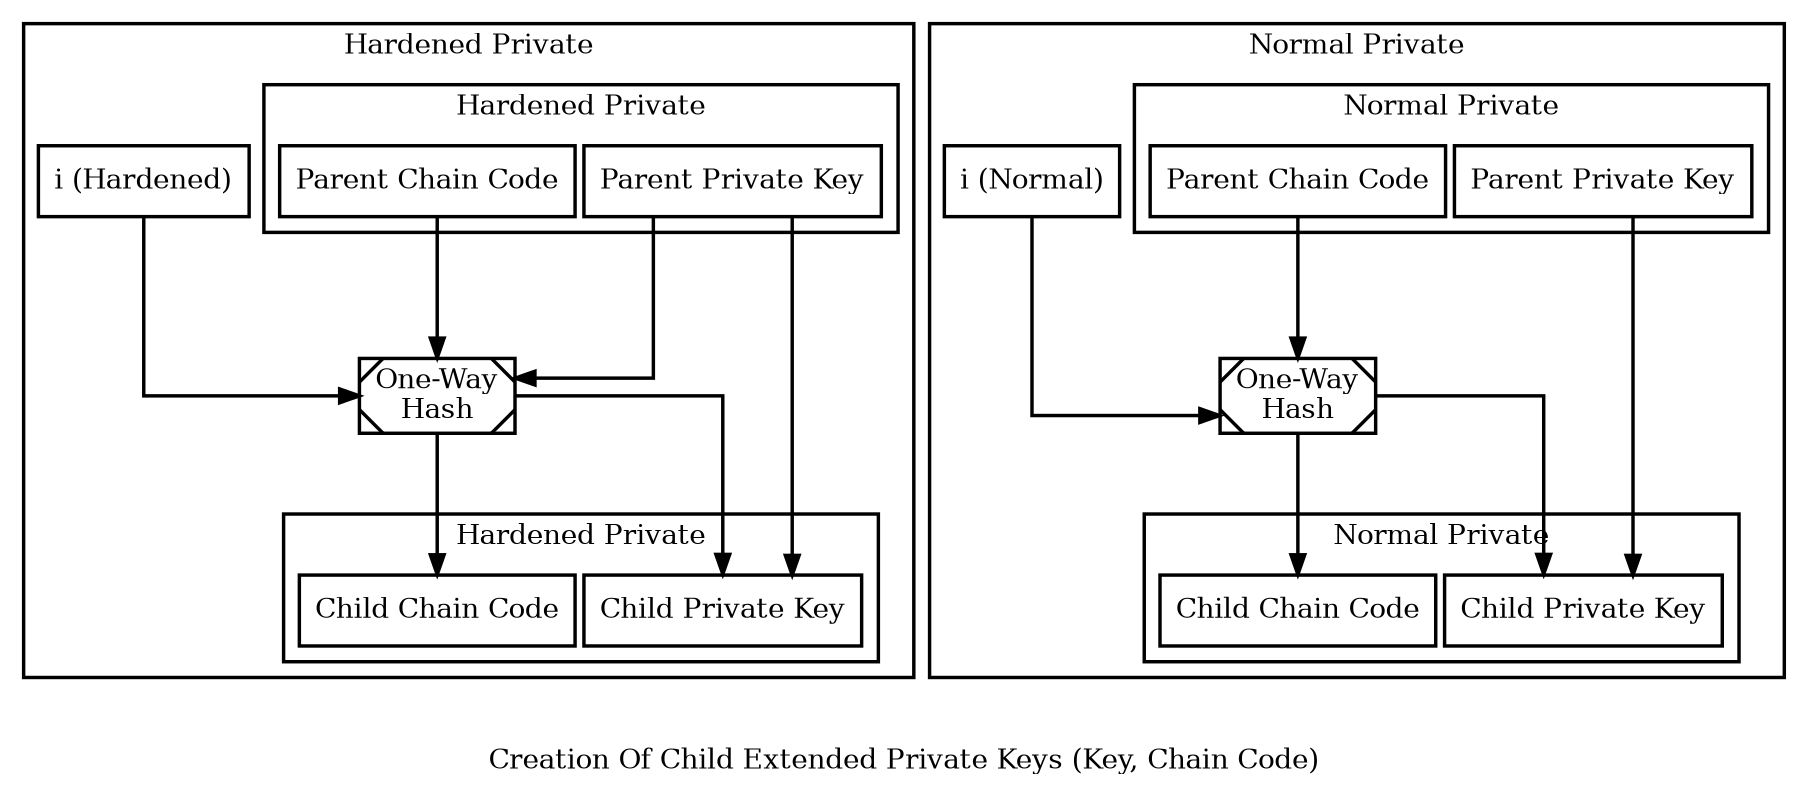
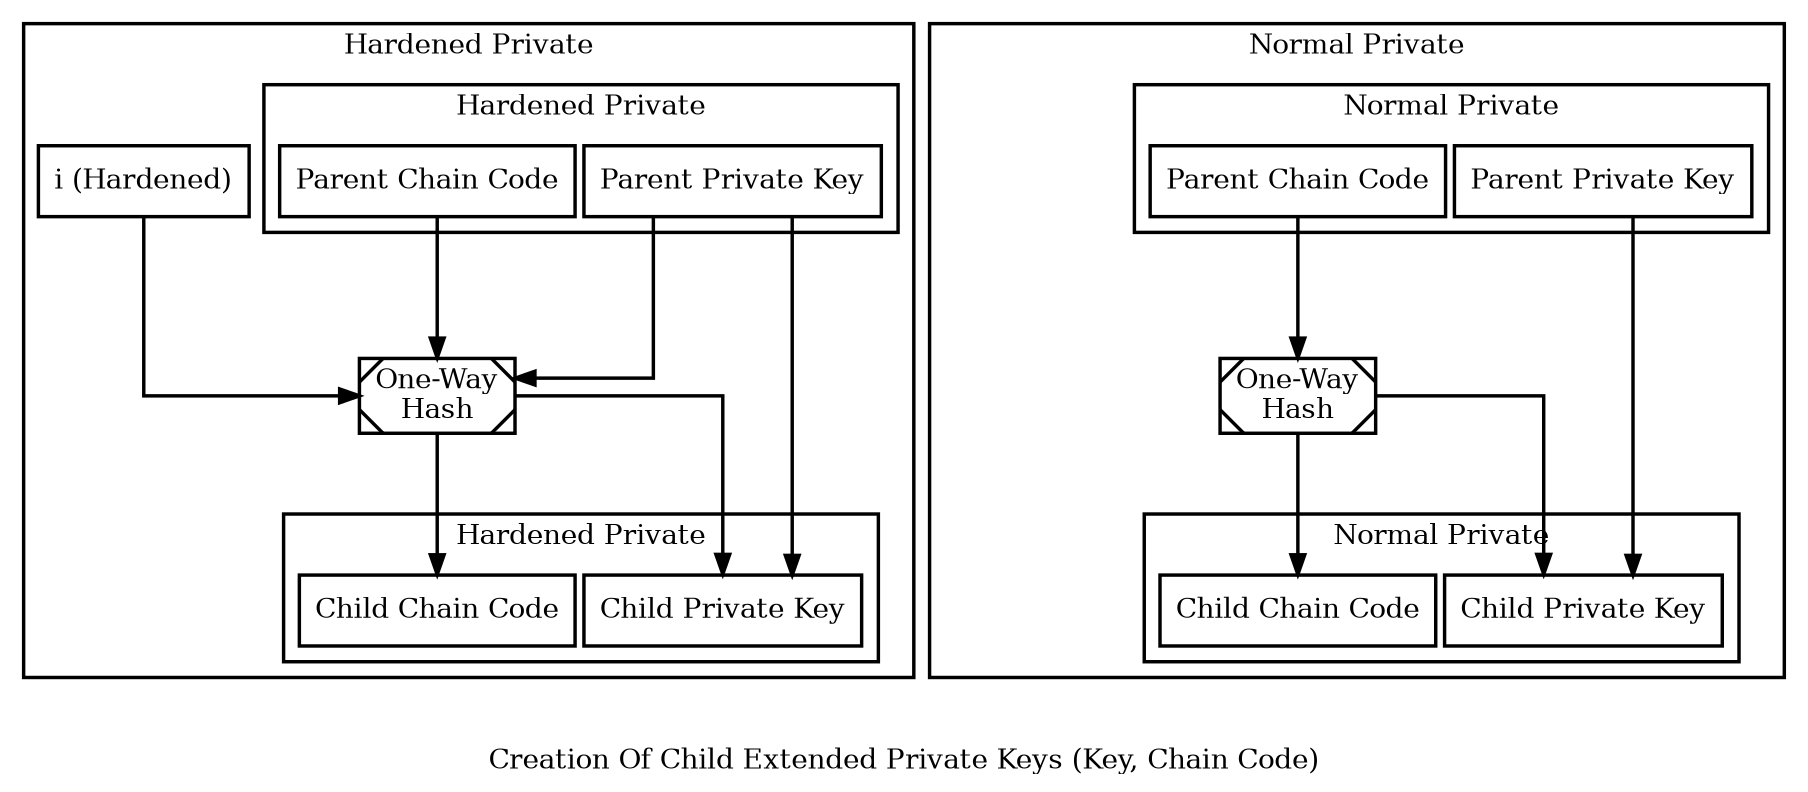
node "i (Normal)": removed
